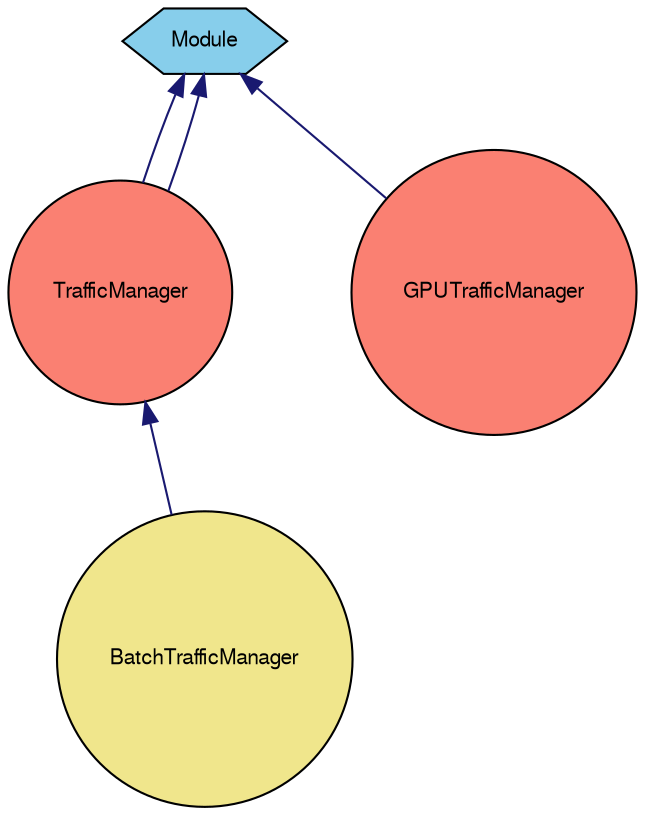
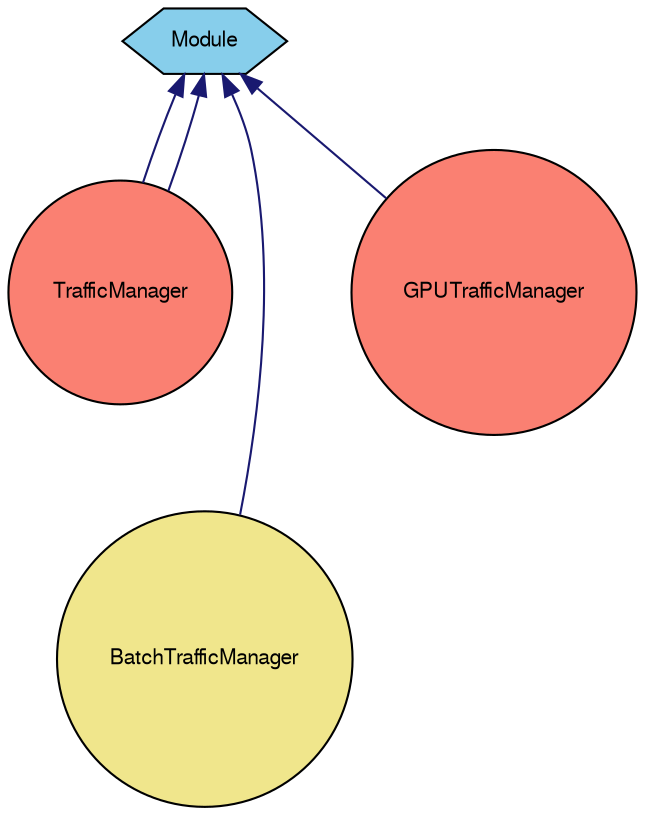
edge "BatchTrafficManager" -> "TrafficManager": now "BatchTrafficManager" -> "Module"
